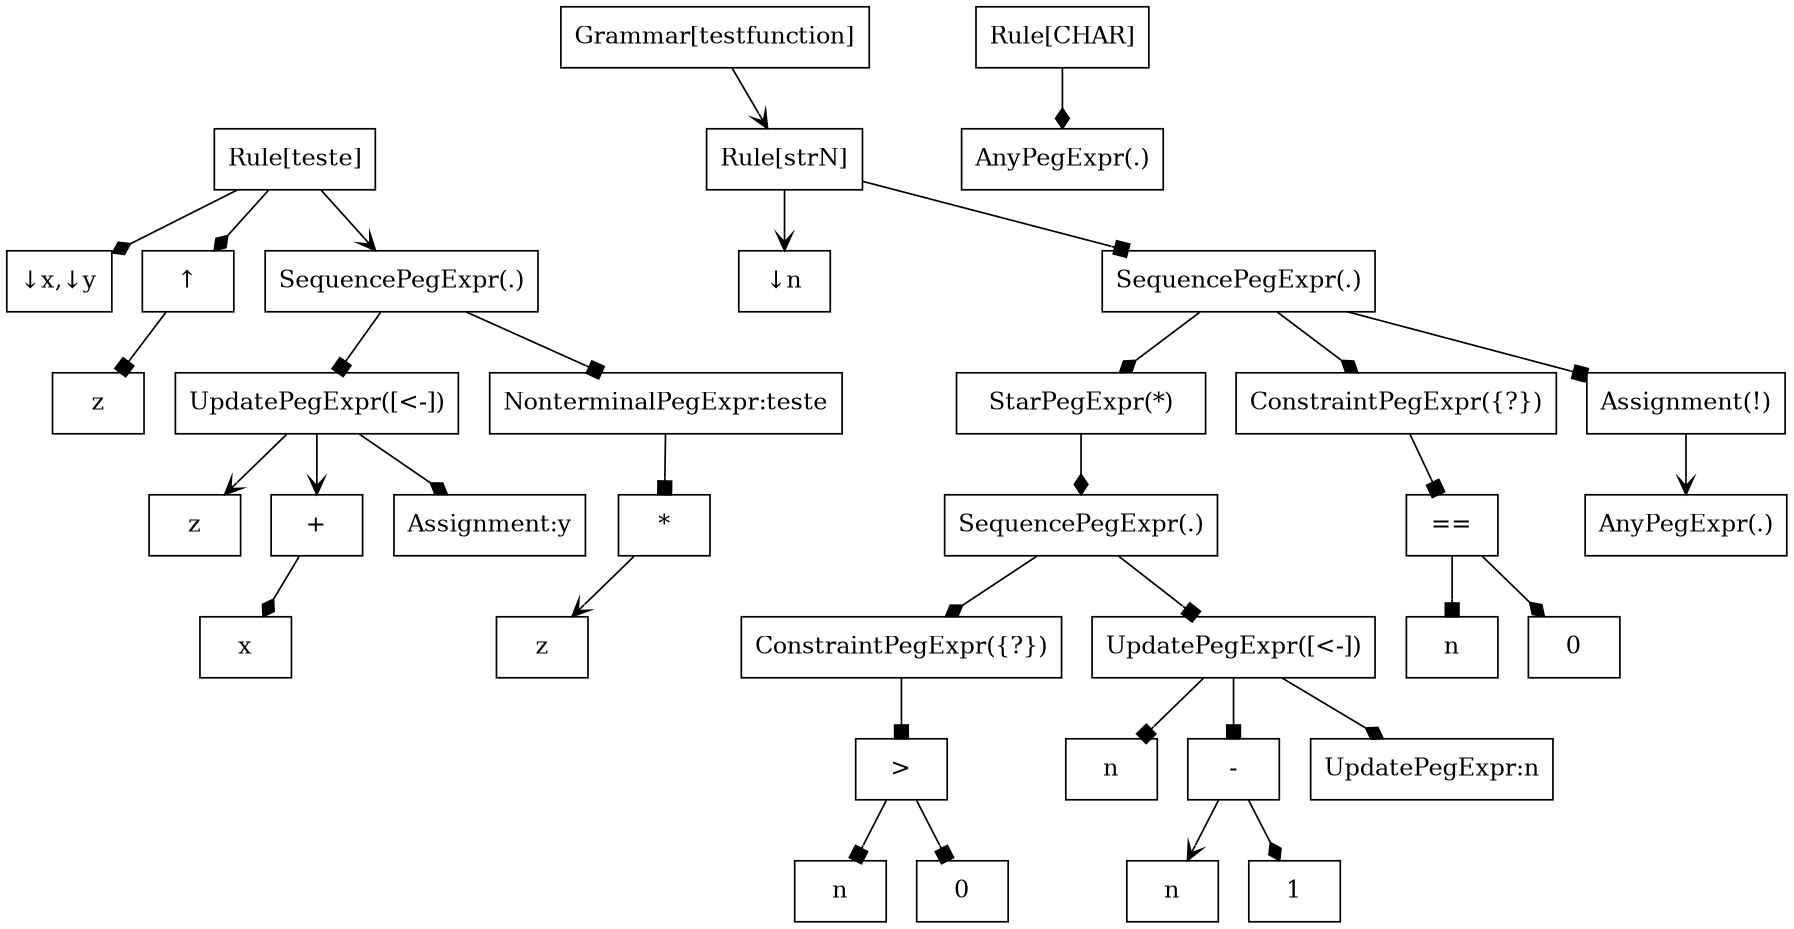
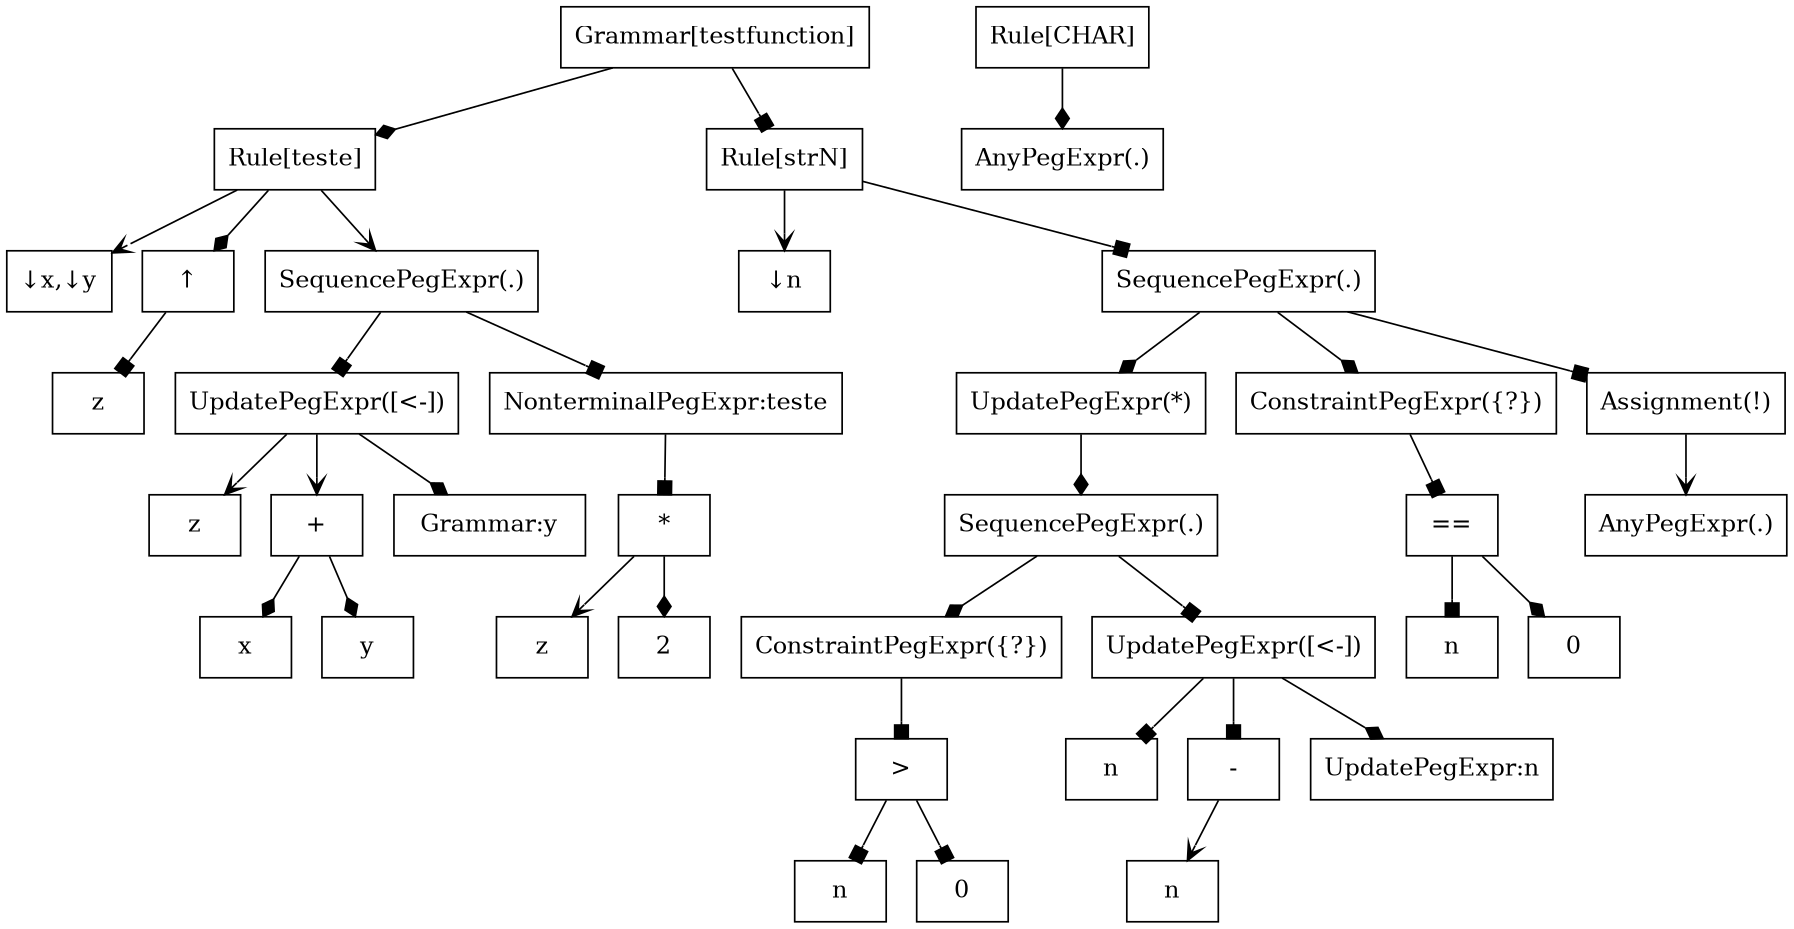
edge "Grammar[testfunction]" -> "Rule[strN]": arrowhead vee -> box
edge "Grammar[testfunction]" -> "Rule[teste]": added
edge "Rule[teste]" -> "↓x,↓y": arrowhead diamond -> vee
node "StarPegExpr(*)": label "StarPegExpr(*)" -> "UpdatePegExpr(*)"
node "Assignment:y": label "Assignment:y" -> "Grammar:y"
node "y": added
node "2": added
node "1": removed
